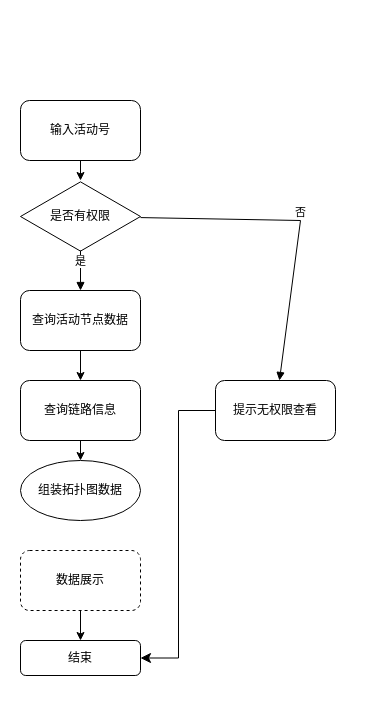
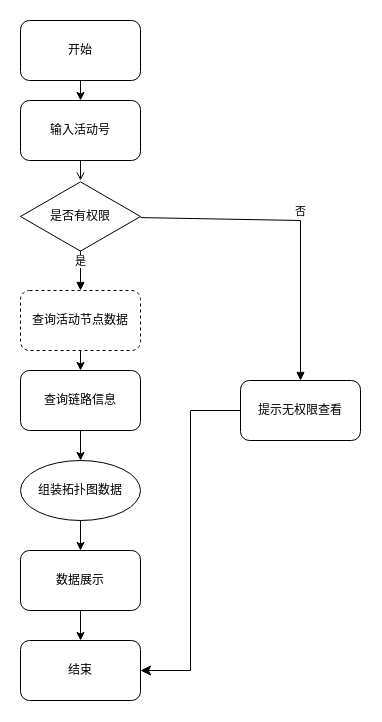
node "开始": added
edge "开始" -> "输入活动号": added
edge "输入活动号" -> "是否有权限": arrowhead classic -> open
node "查询活动节点数据": style solid -> dashed
node "查询链路信息": moved (81, 411) -> (81, 401)
node "提示无权限查看": moved (276, 411) -> (301, 411)
edge "组装拓扑图数据" -> "数据展示": added
node "数据展示": style dashed -> solid
node "结束": size 120x35 -> 120x60
